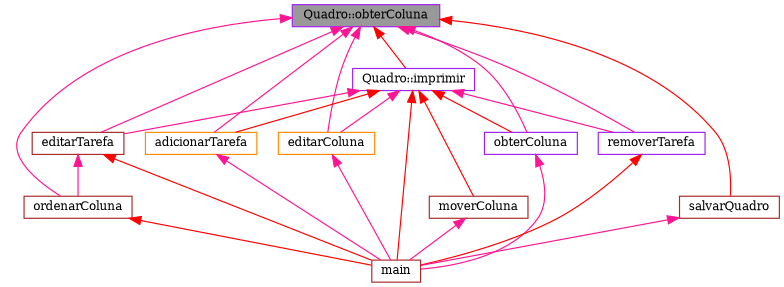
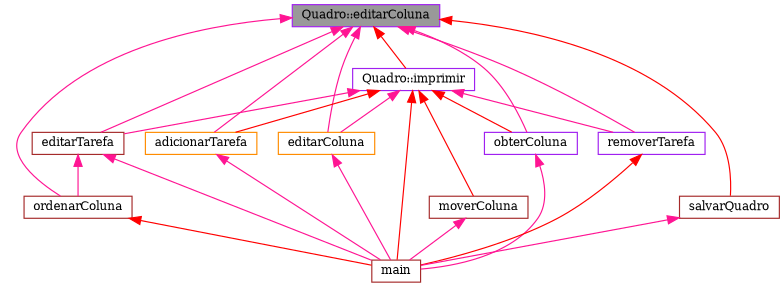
node "Quadro::obterColuna": label "Quadro::obterColuna" -> "Quadro::editarColuna"
edge "main" -> "editarTarefa": color red -> deeppink
